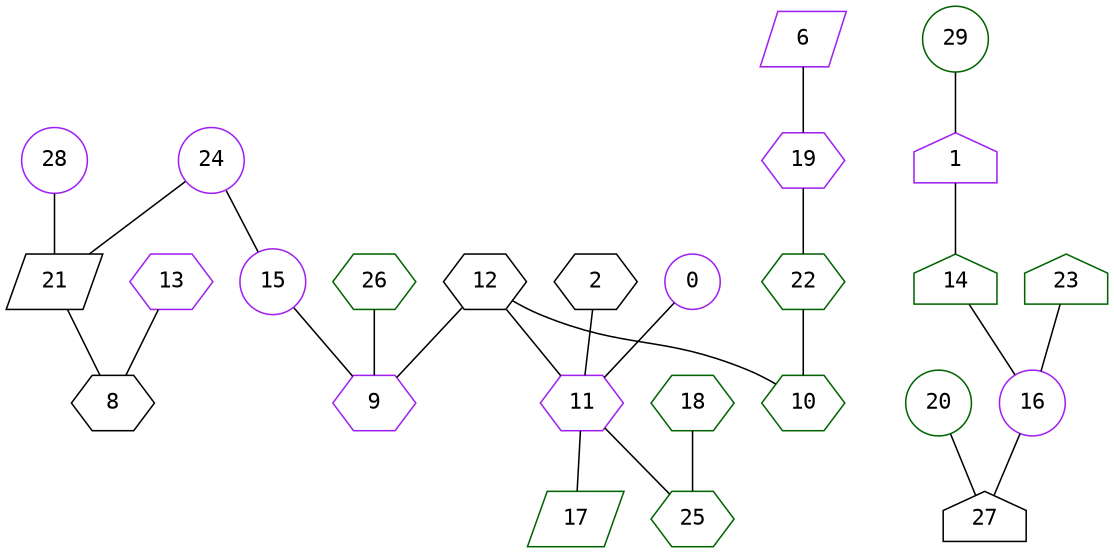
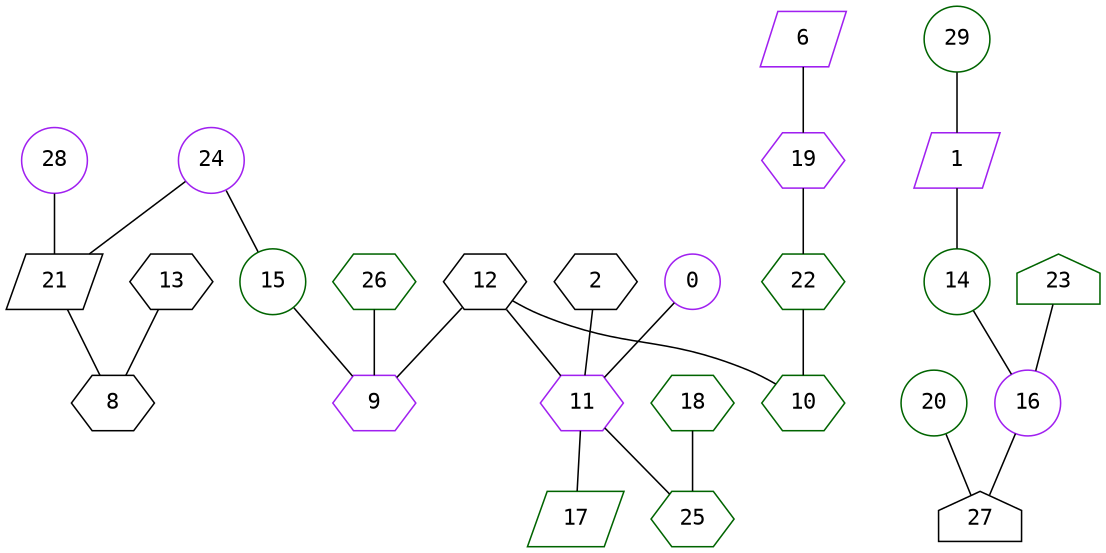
node "1": shape house -> parallelogram
node "13": color purple -> black
node "15": color purple -> darkgreen
node "14": shape house -> circle
